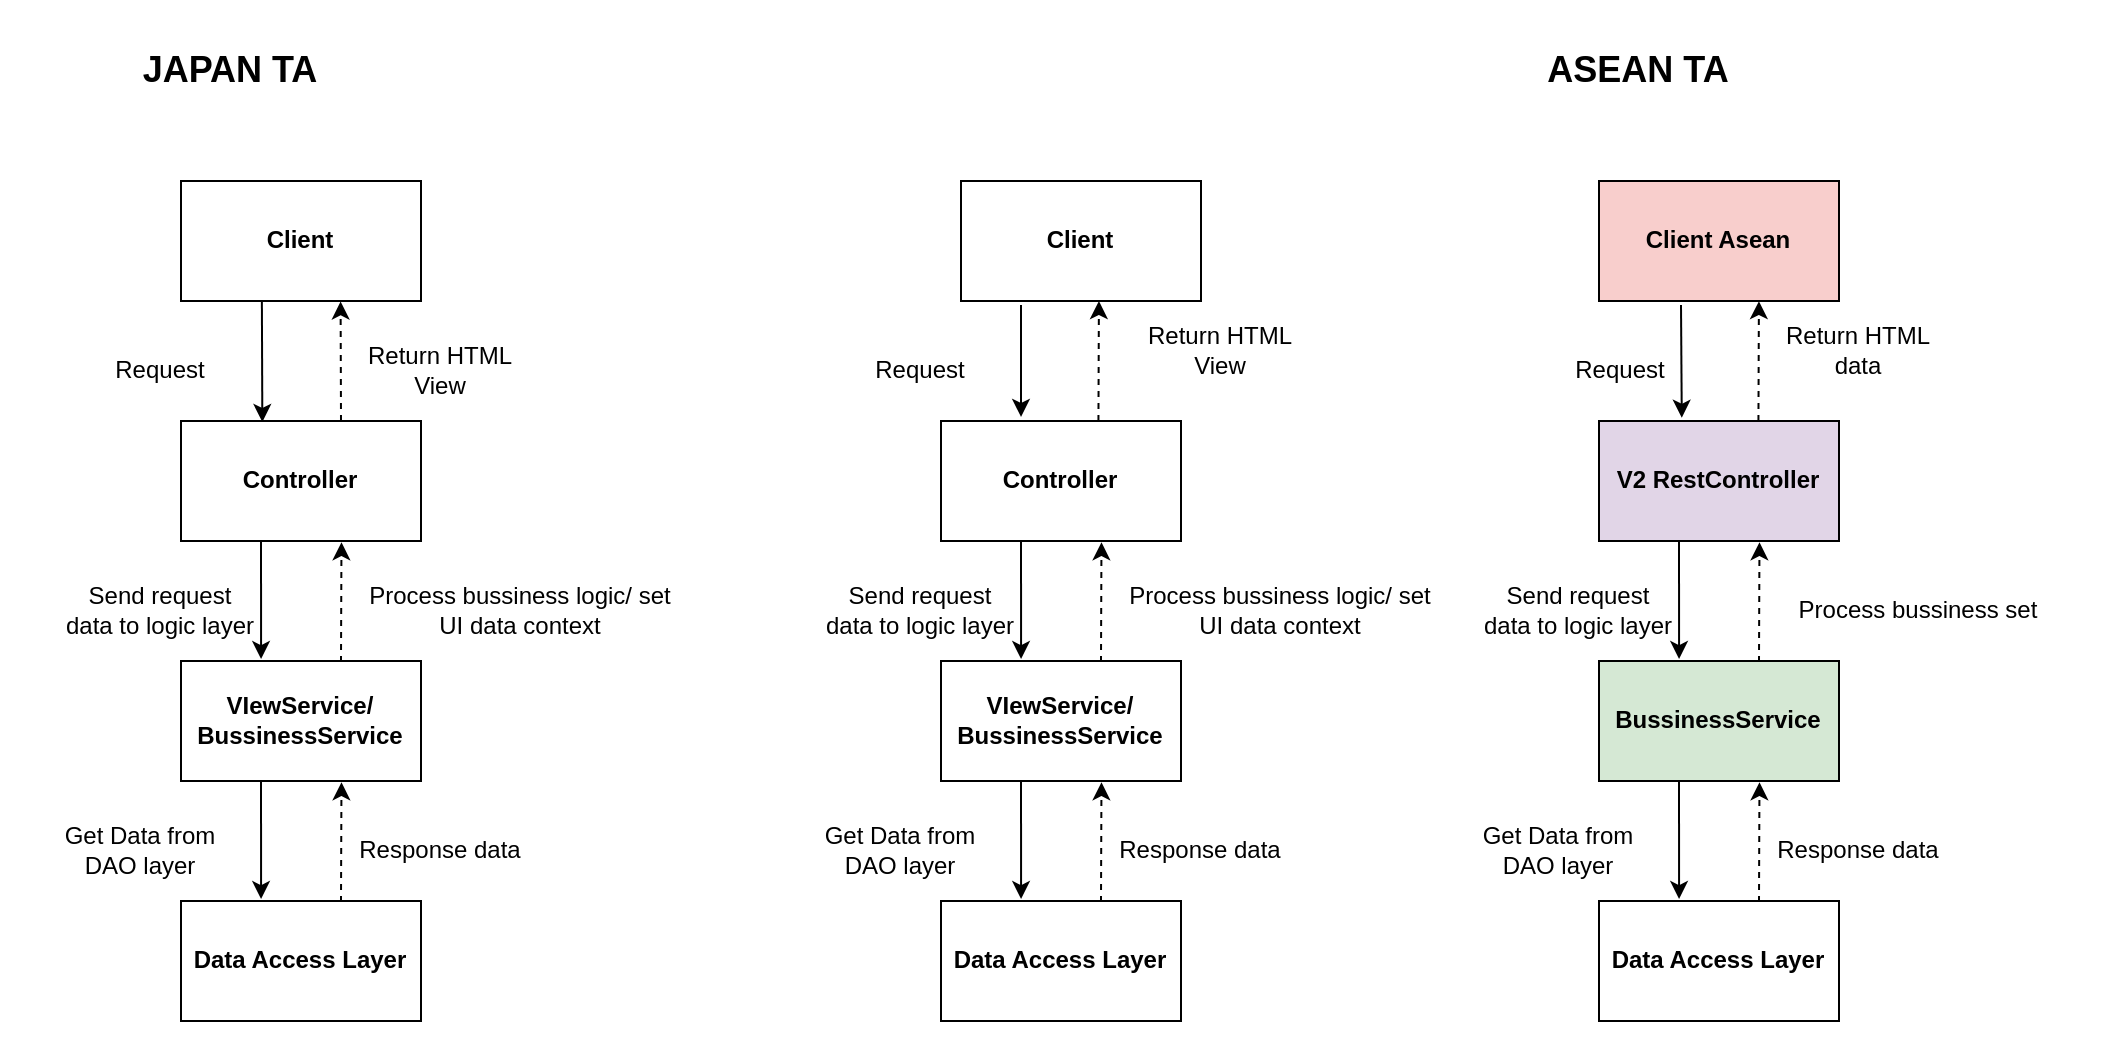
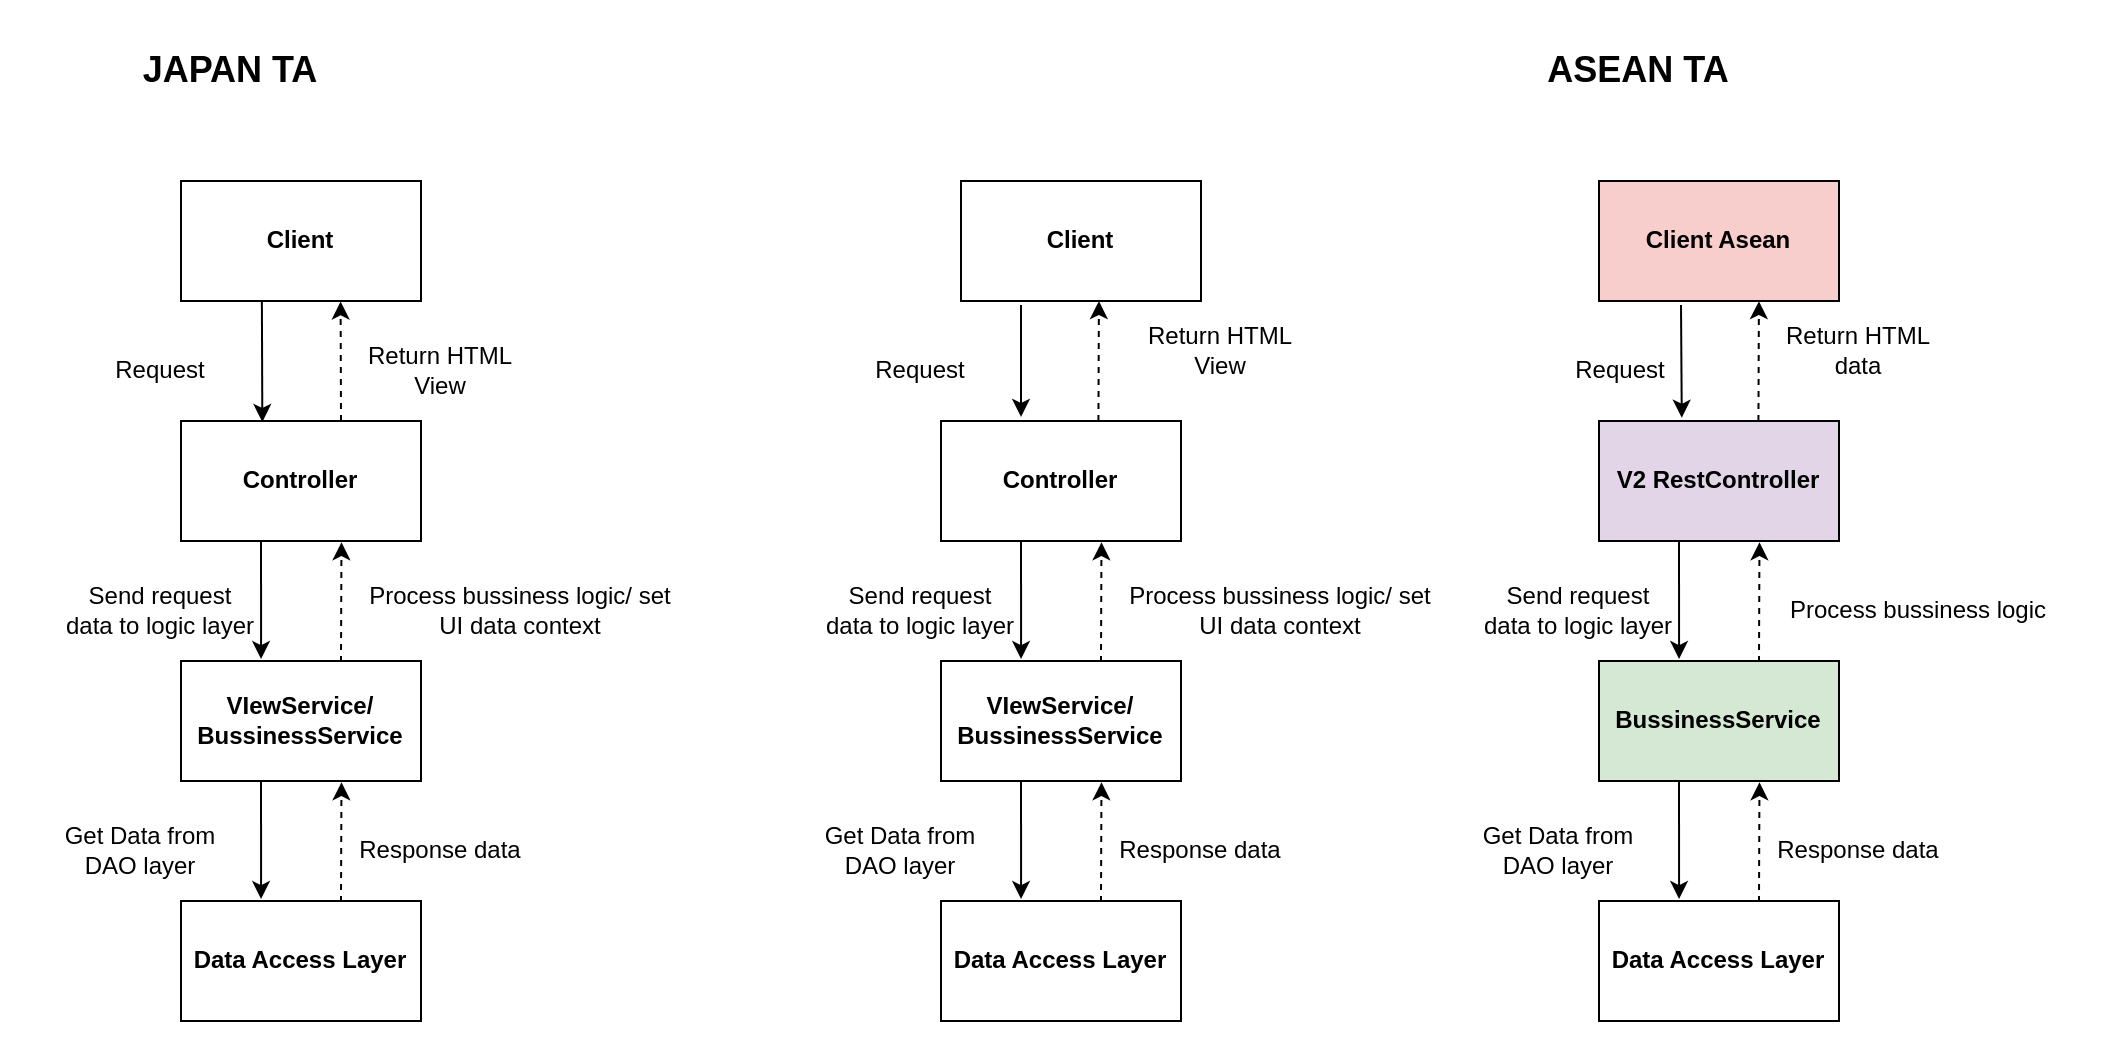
node "Process bussiness set": label "Process bussiness set" -> "Process bussiness logic"
